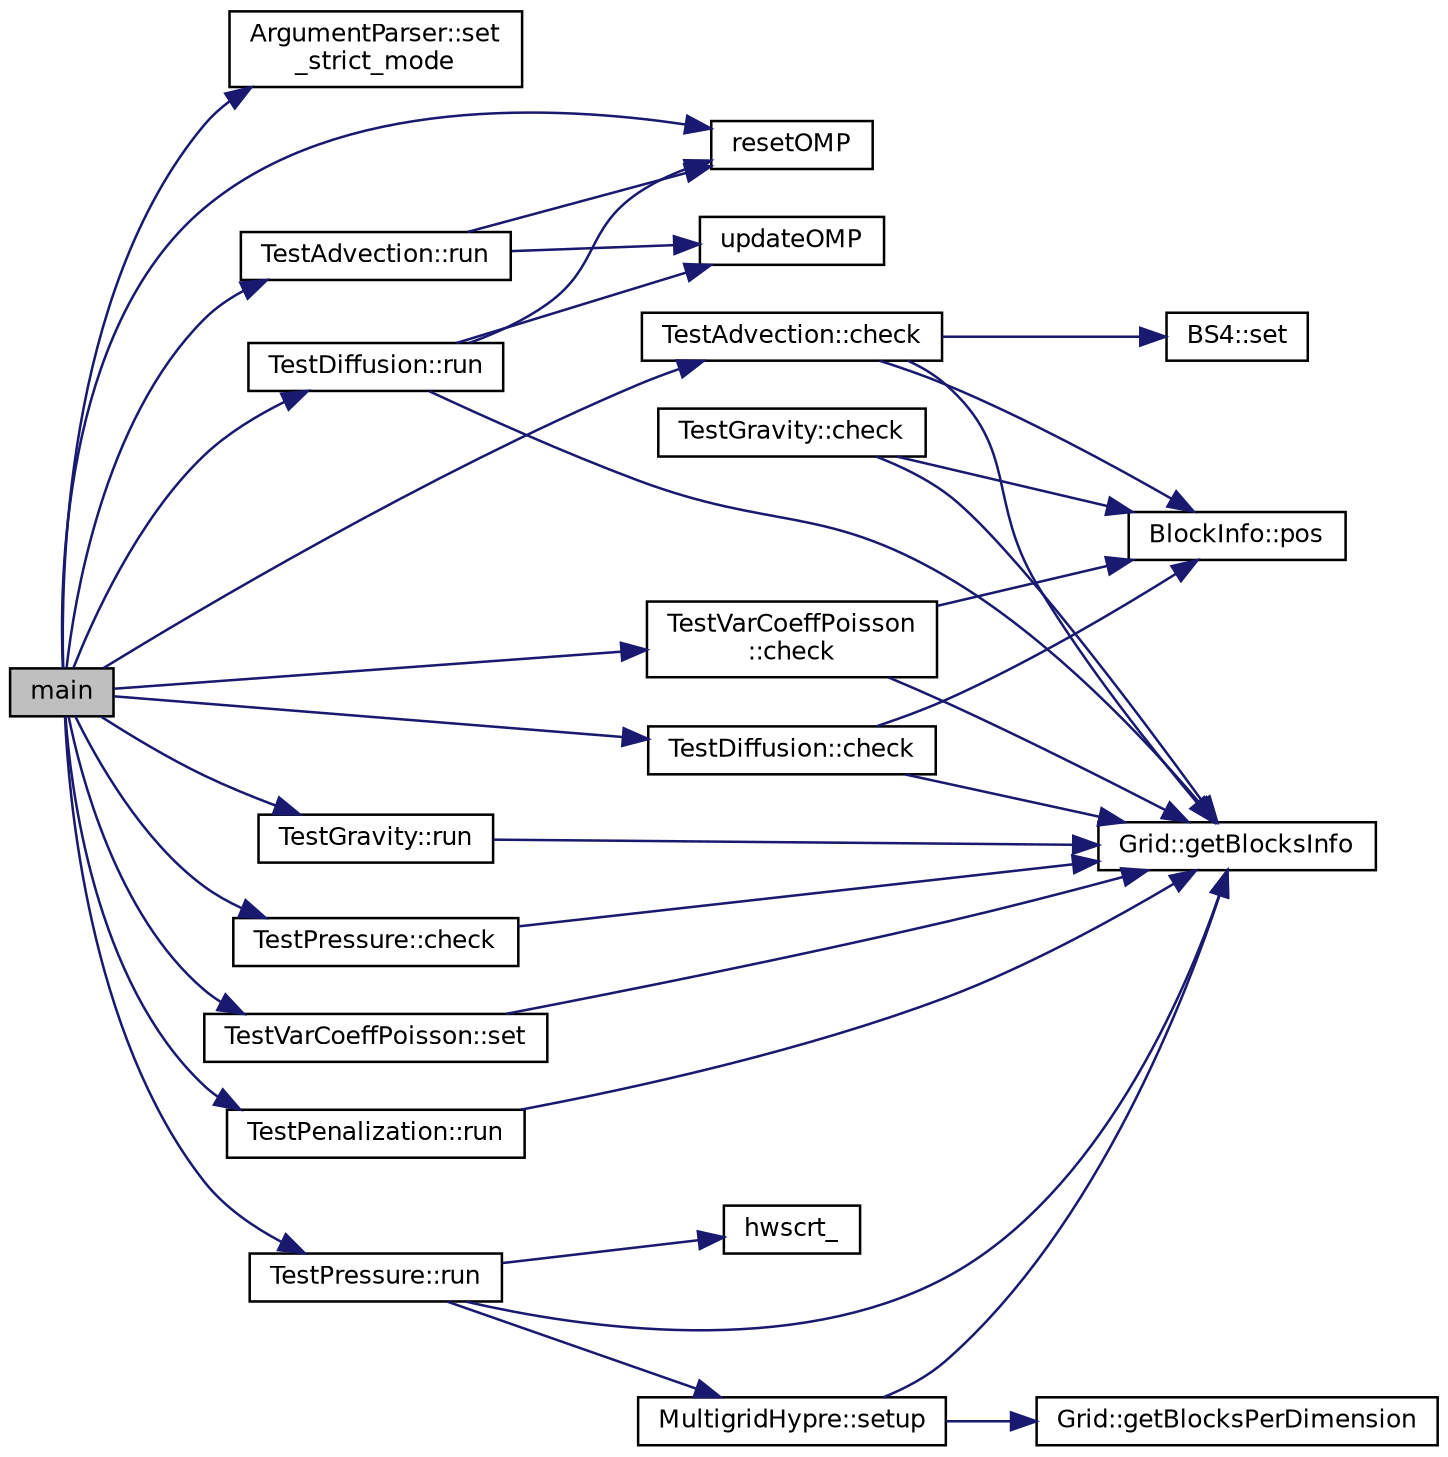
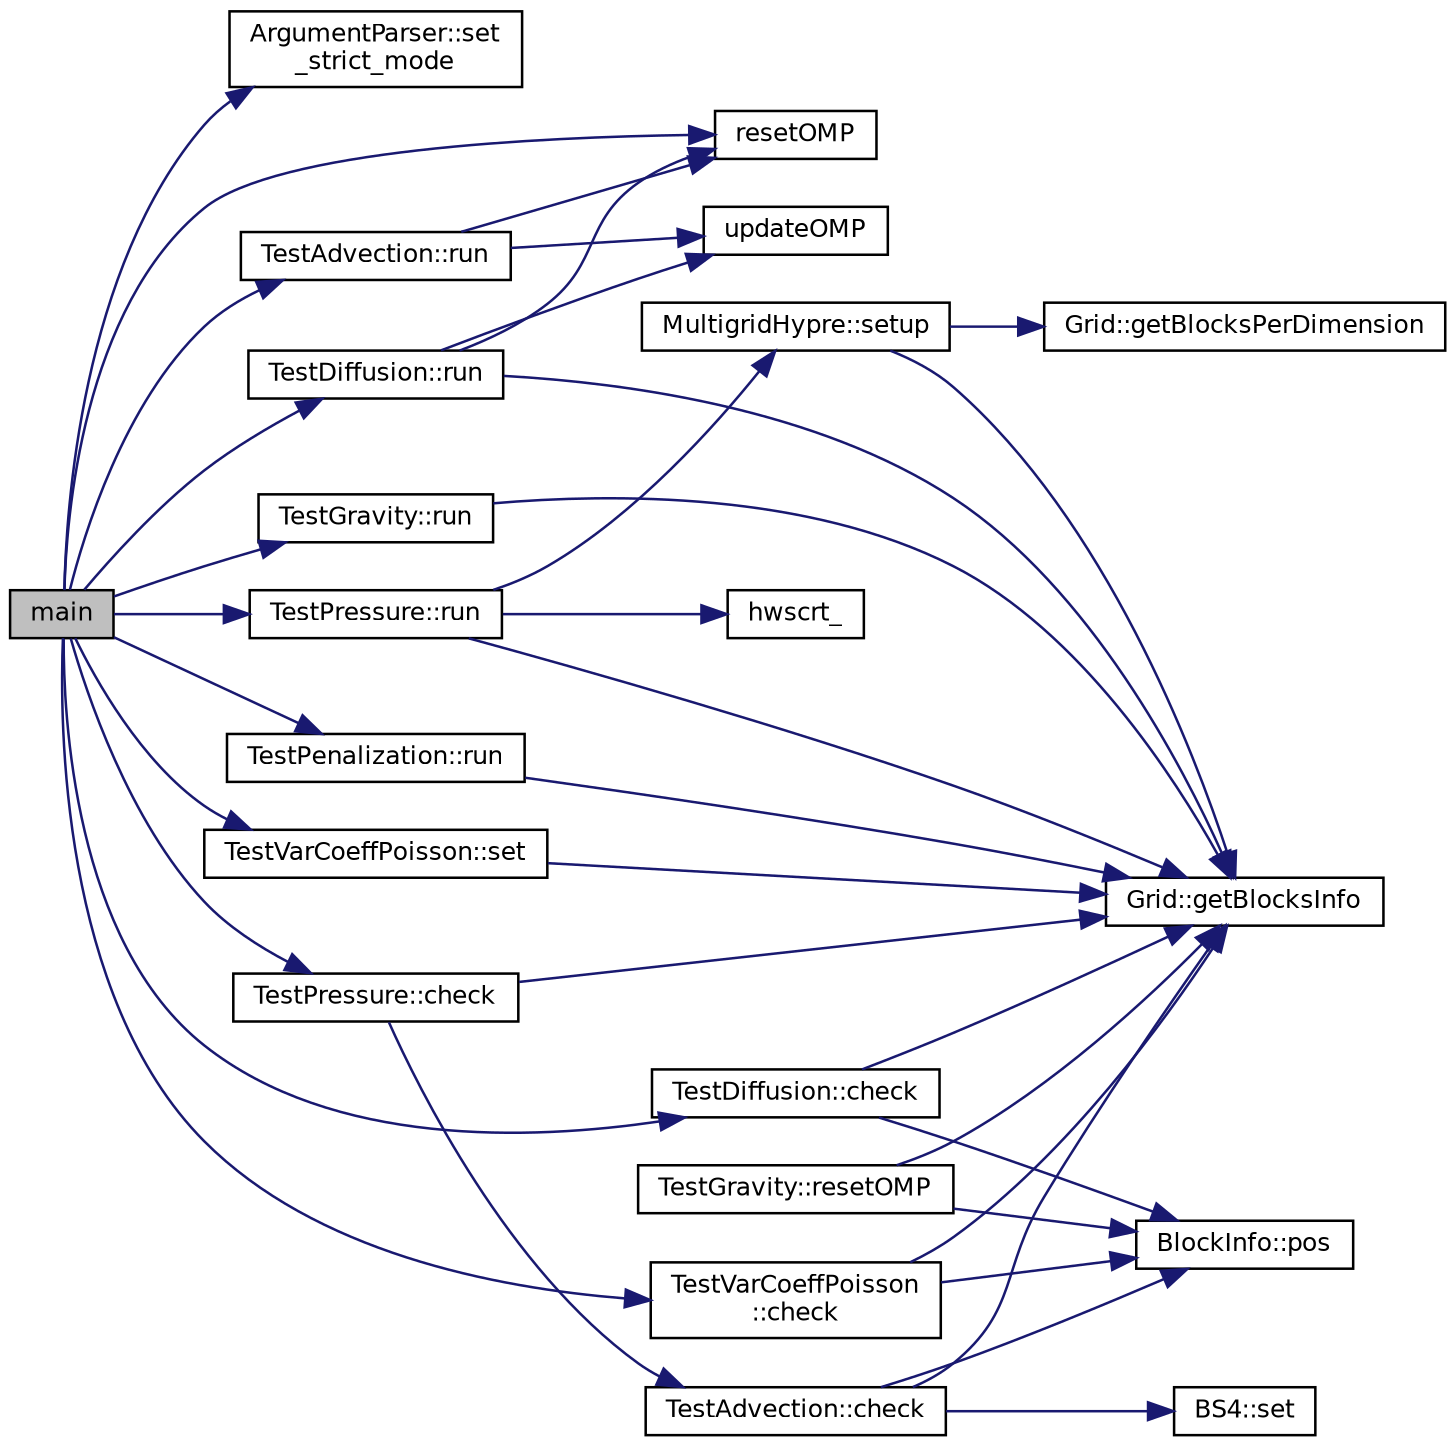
node "TestGravity::check": label "TestGravity::check" -> "TestGravity::resetOMP"
edge "main" -> "TestAdvection::check": now "TestPressure::check" -> "TestAdvection::check"
